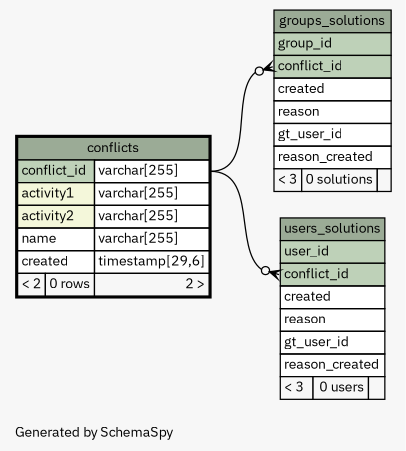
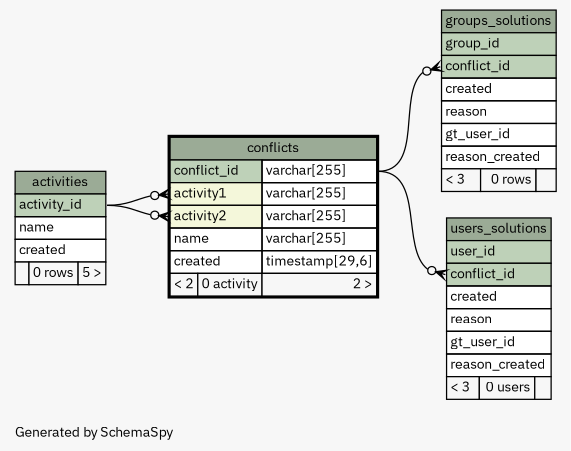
node "groups_solutions": text "0 solutions" -> "0 rows"
node "activities": added
node "conflicts": text "0 rows" -> "0 activity"
